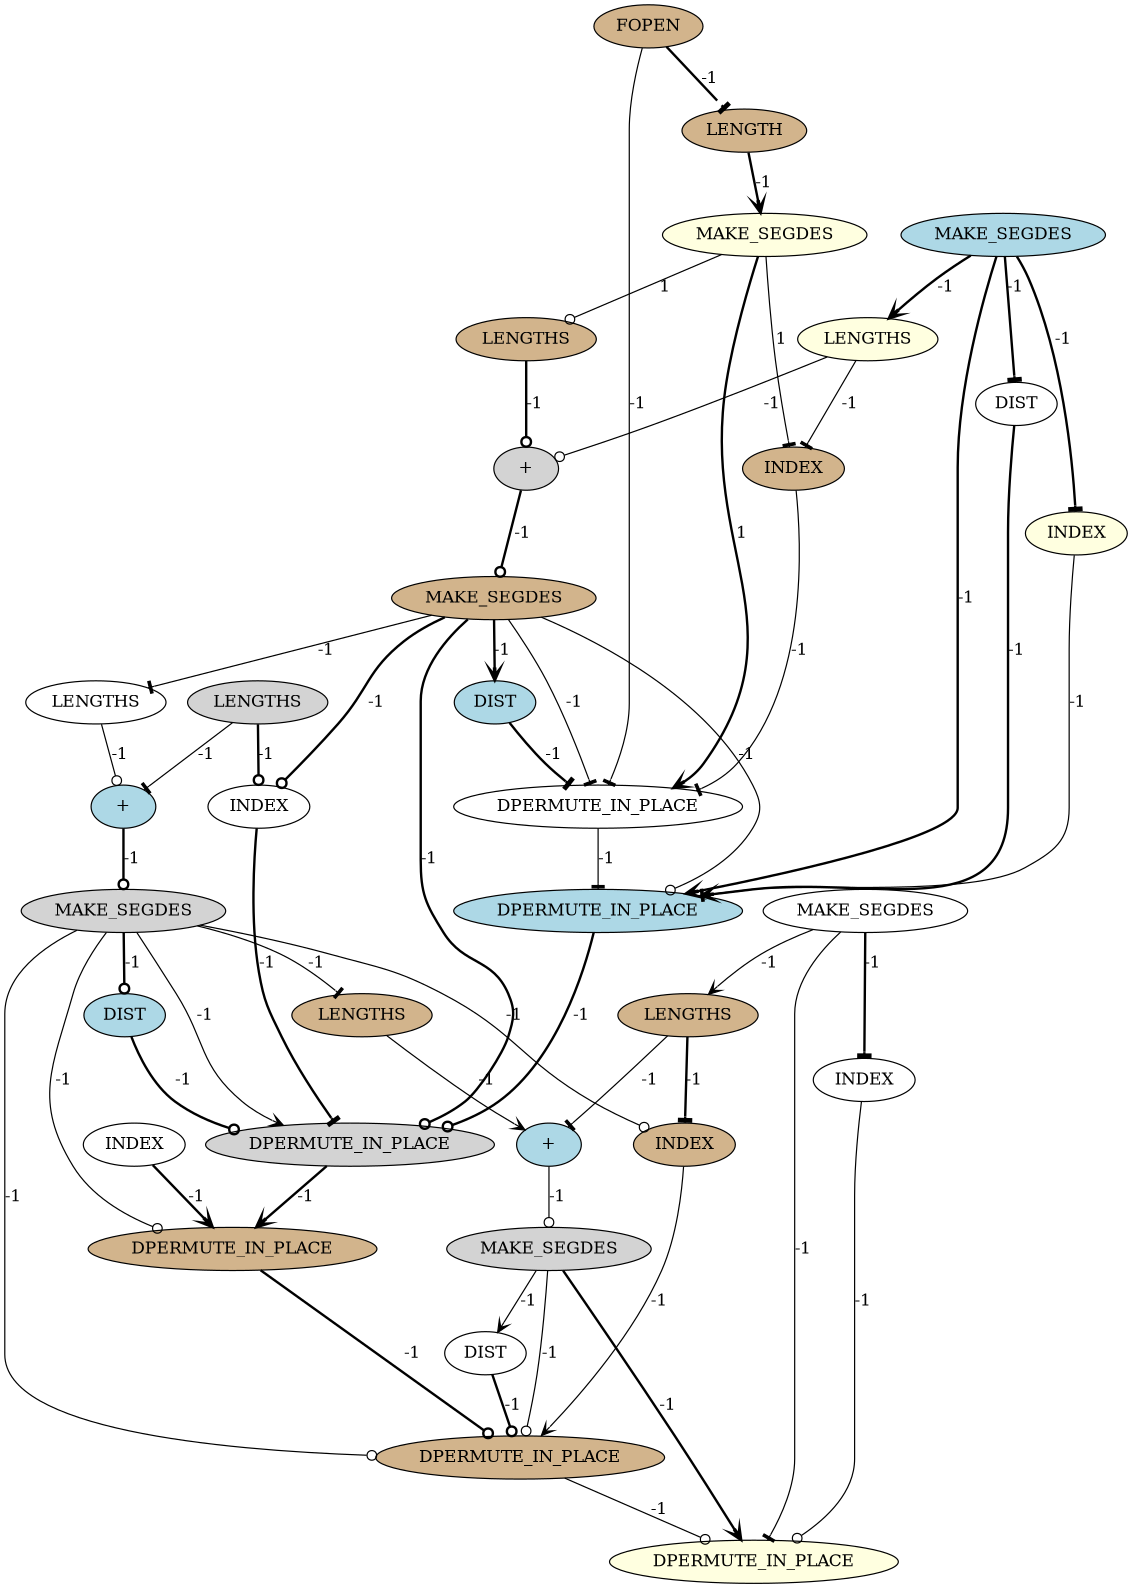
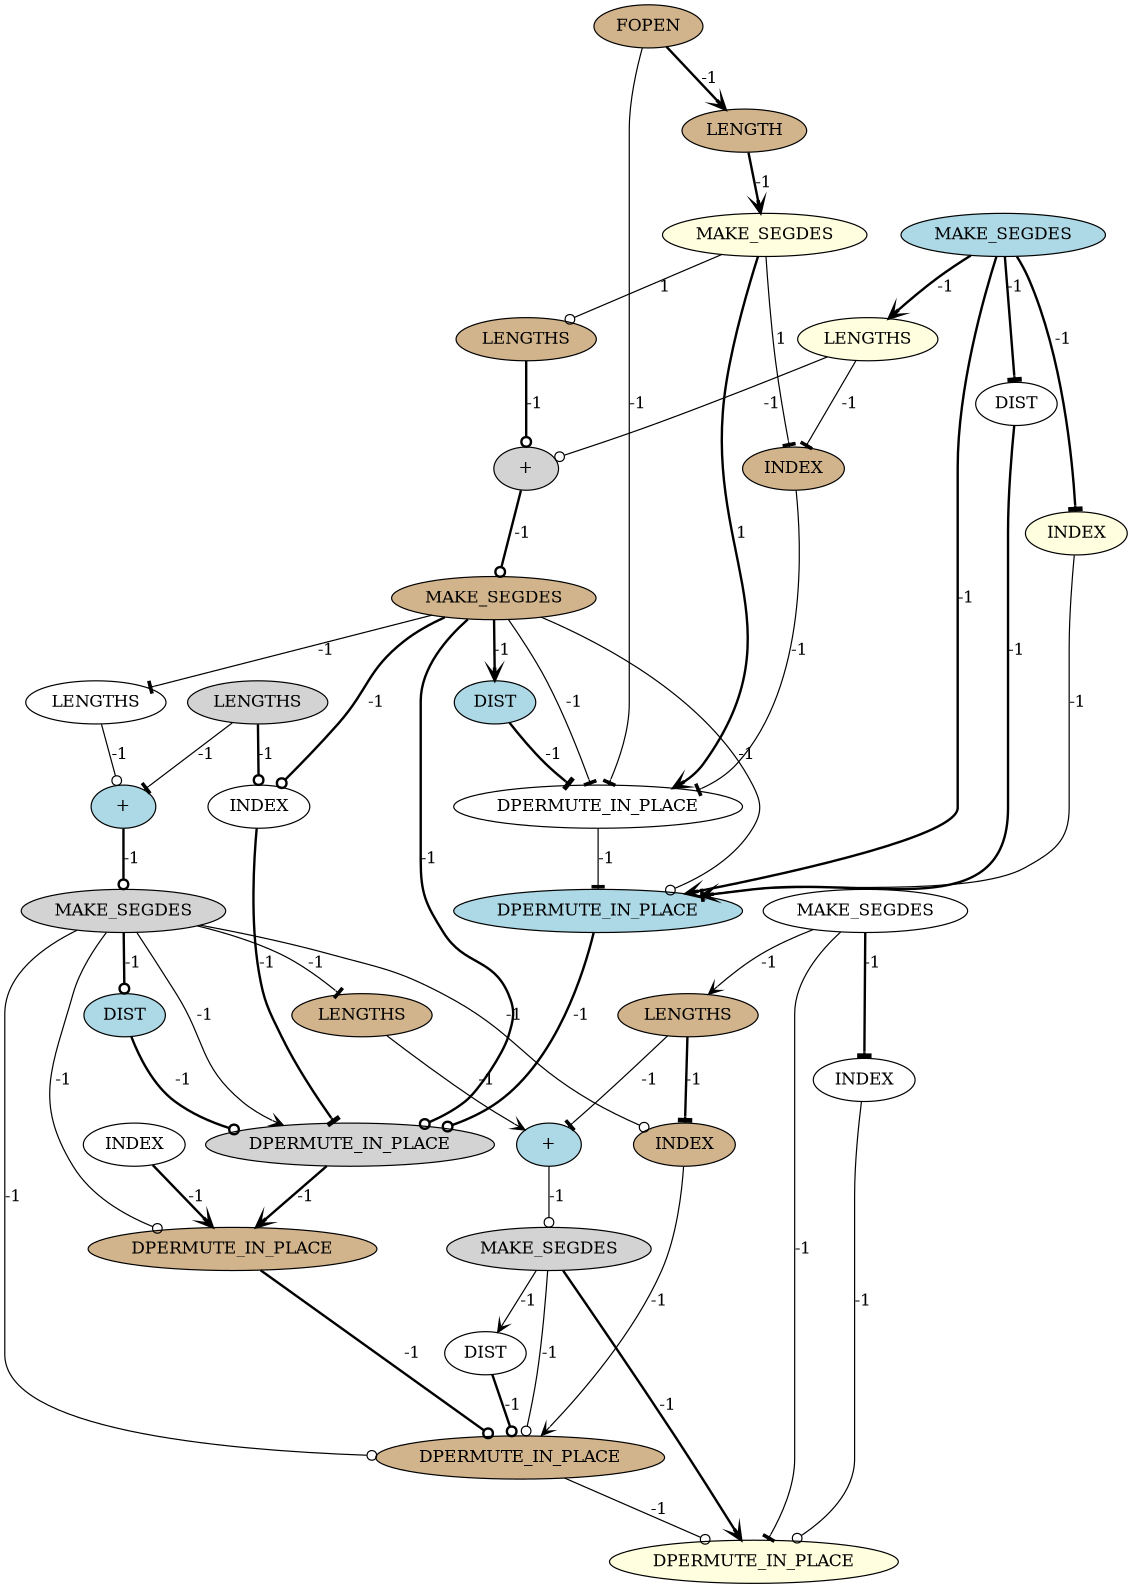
edge "FOPEN" -> "LENGTH": arrowhead tee -> vee
